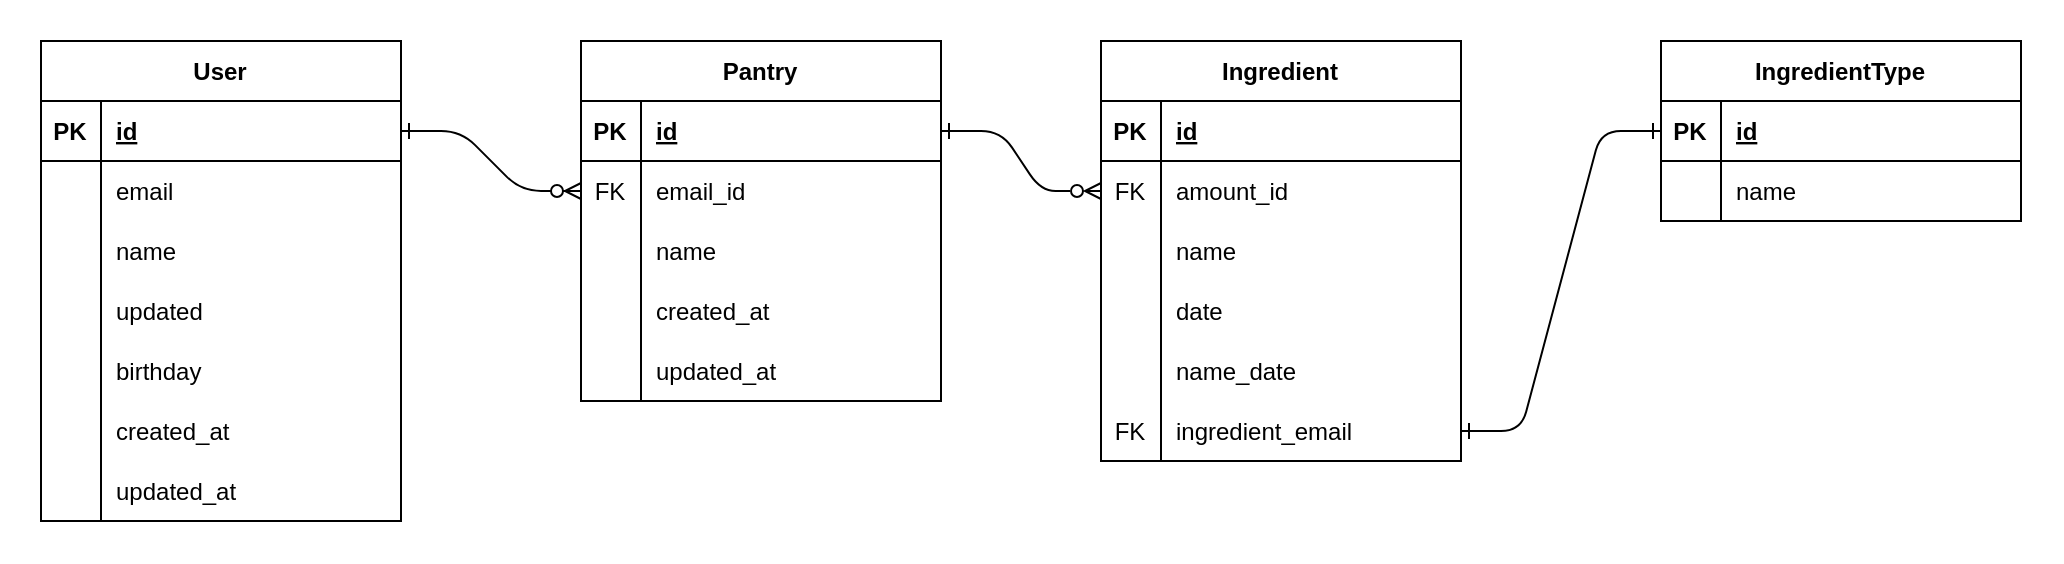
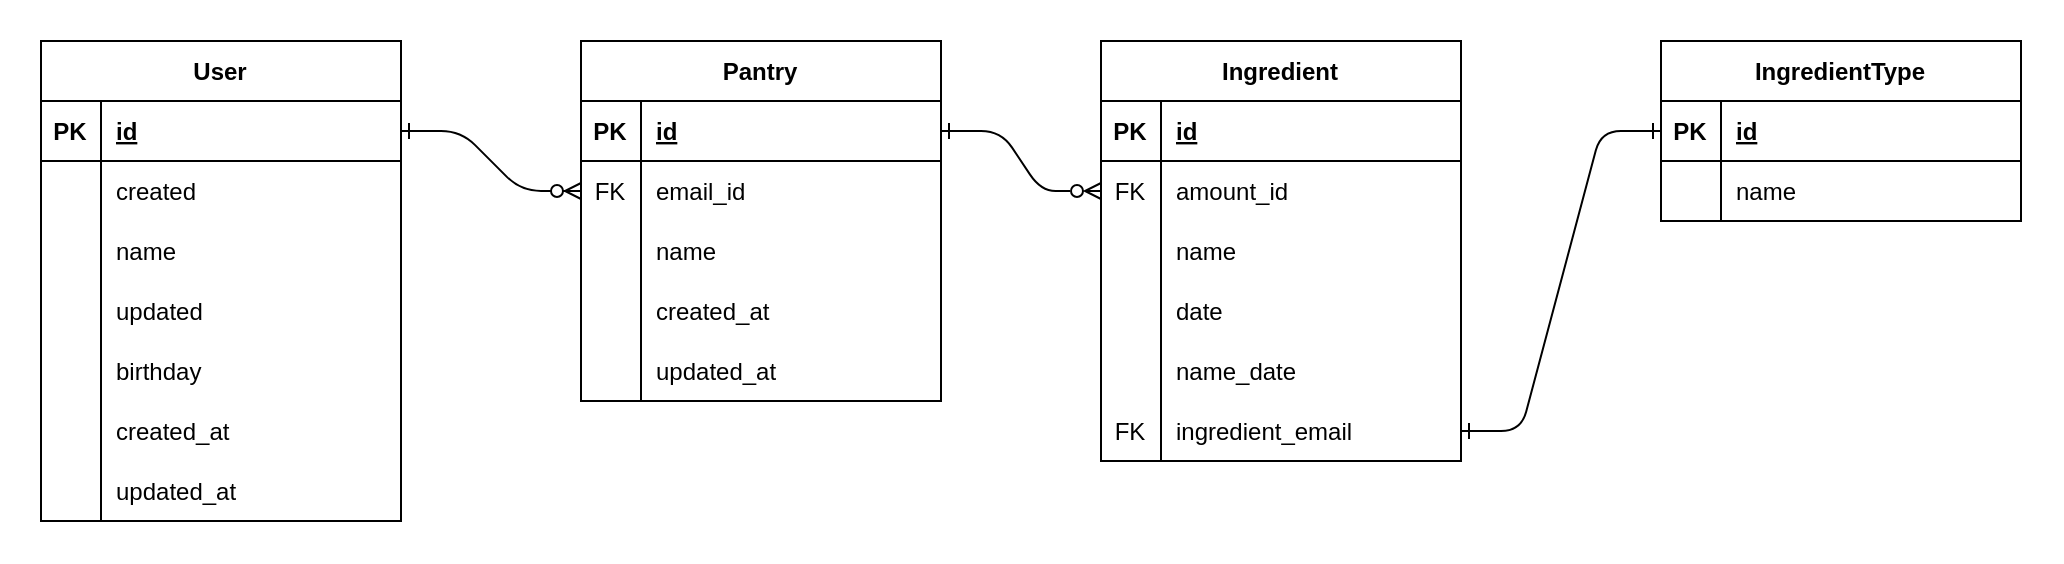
node "email": label "email" -> "created"
